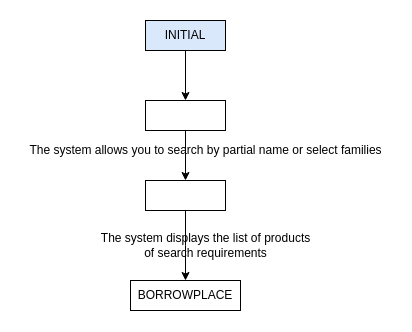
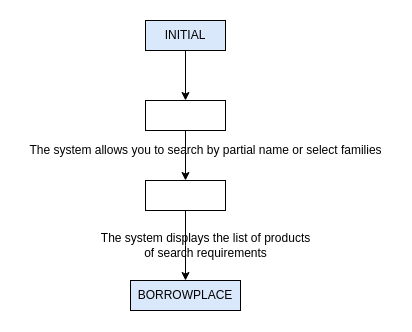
node "BORROWPLACE": fillcolor #ffffff -> #dae8fc
